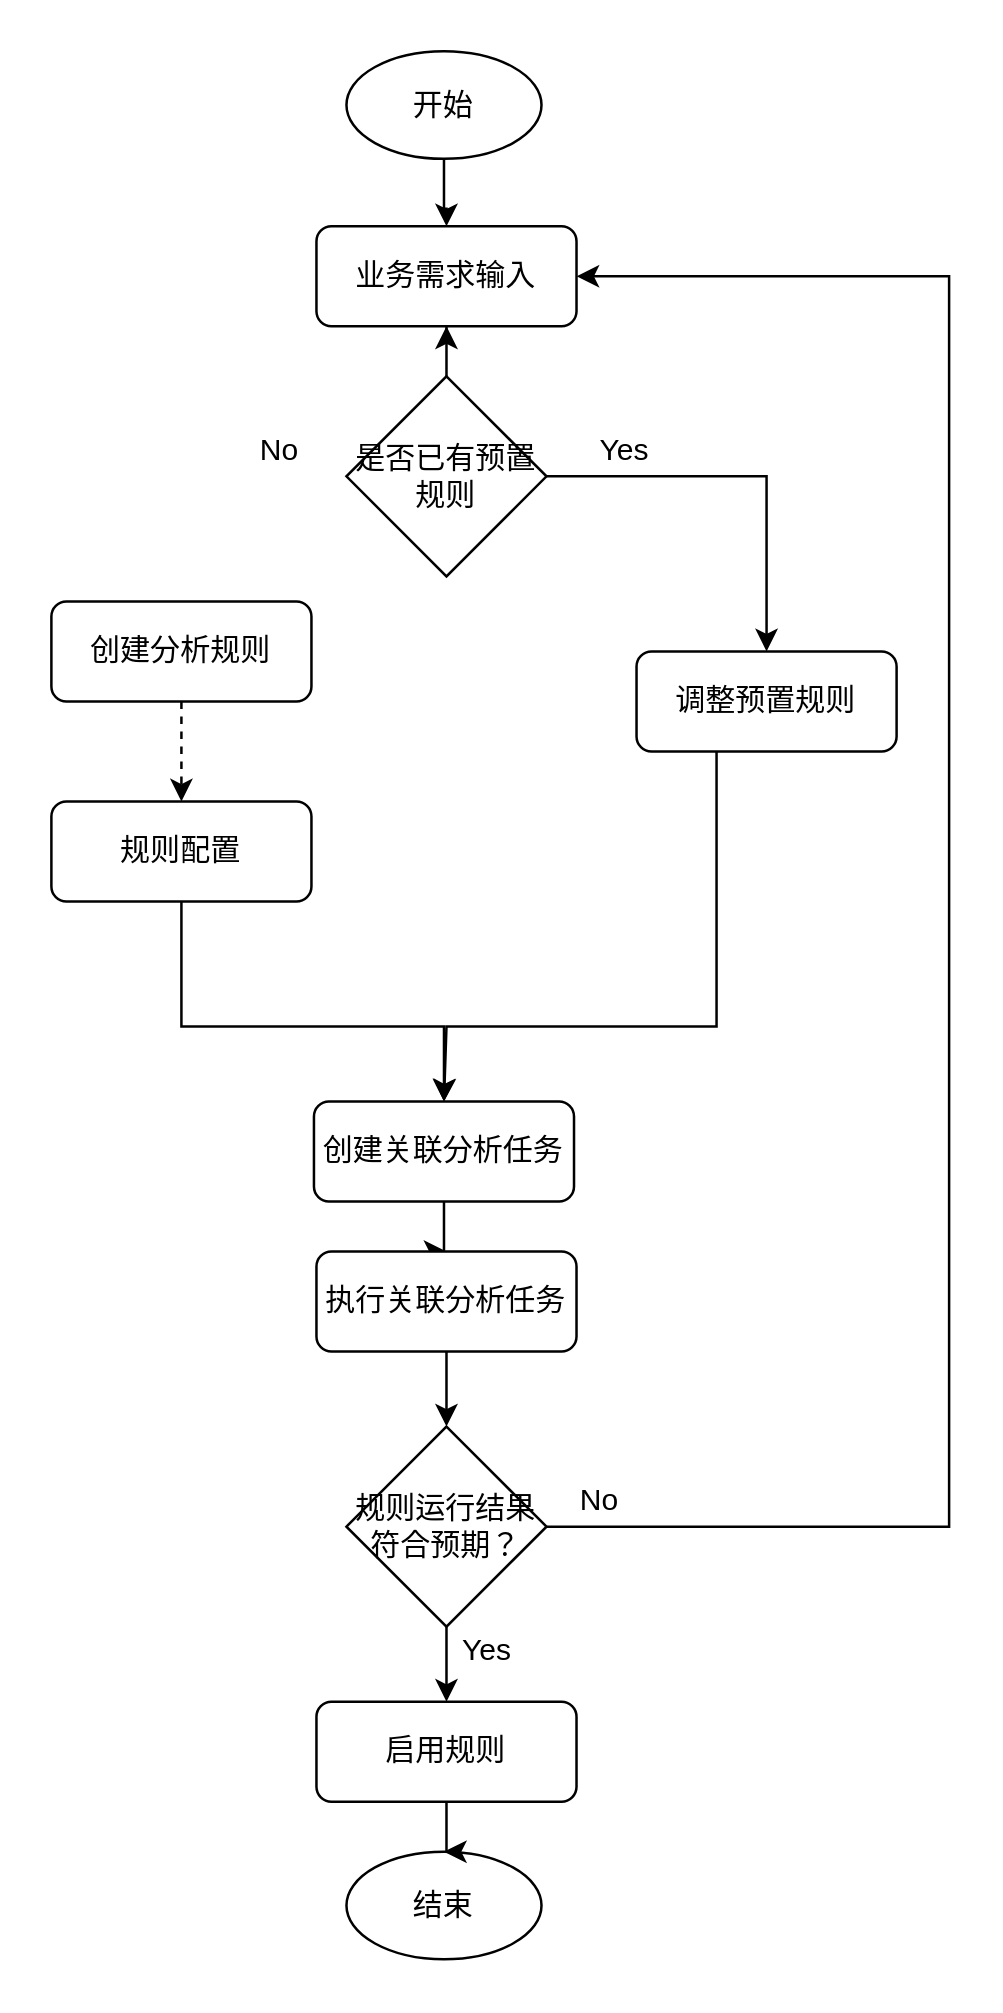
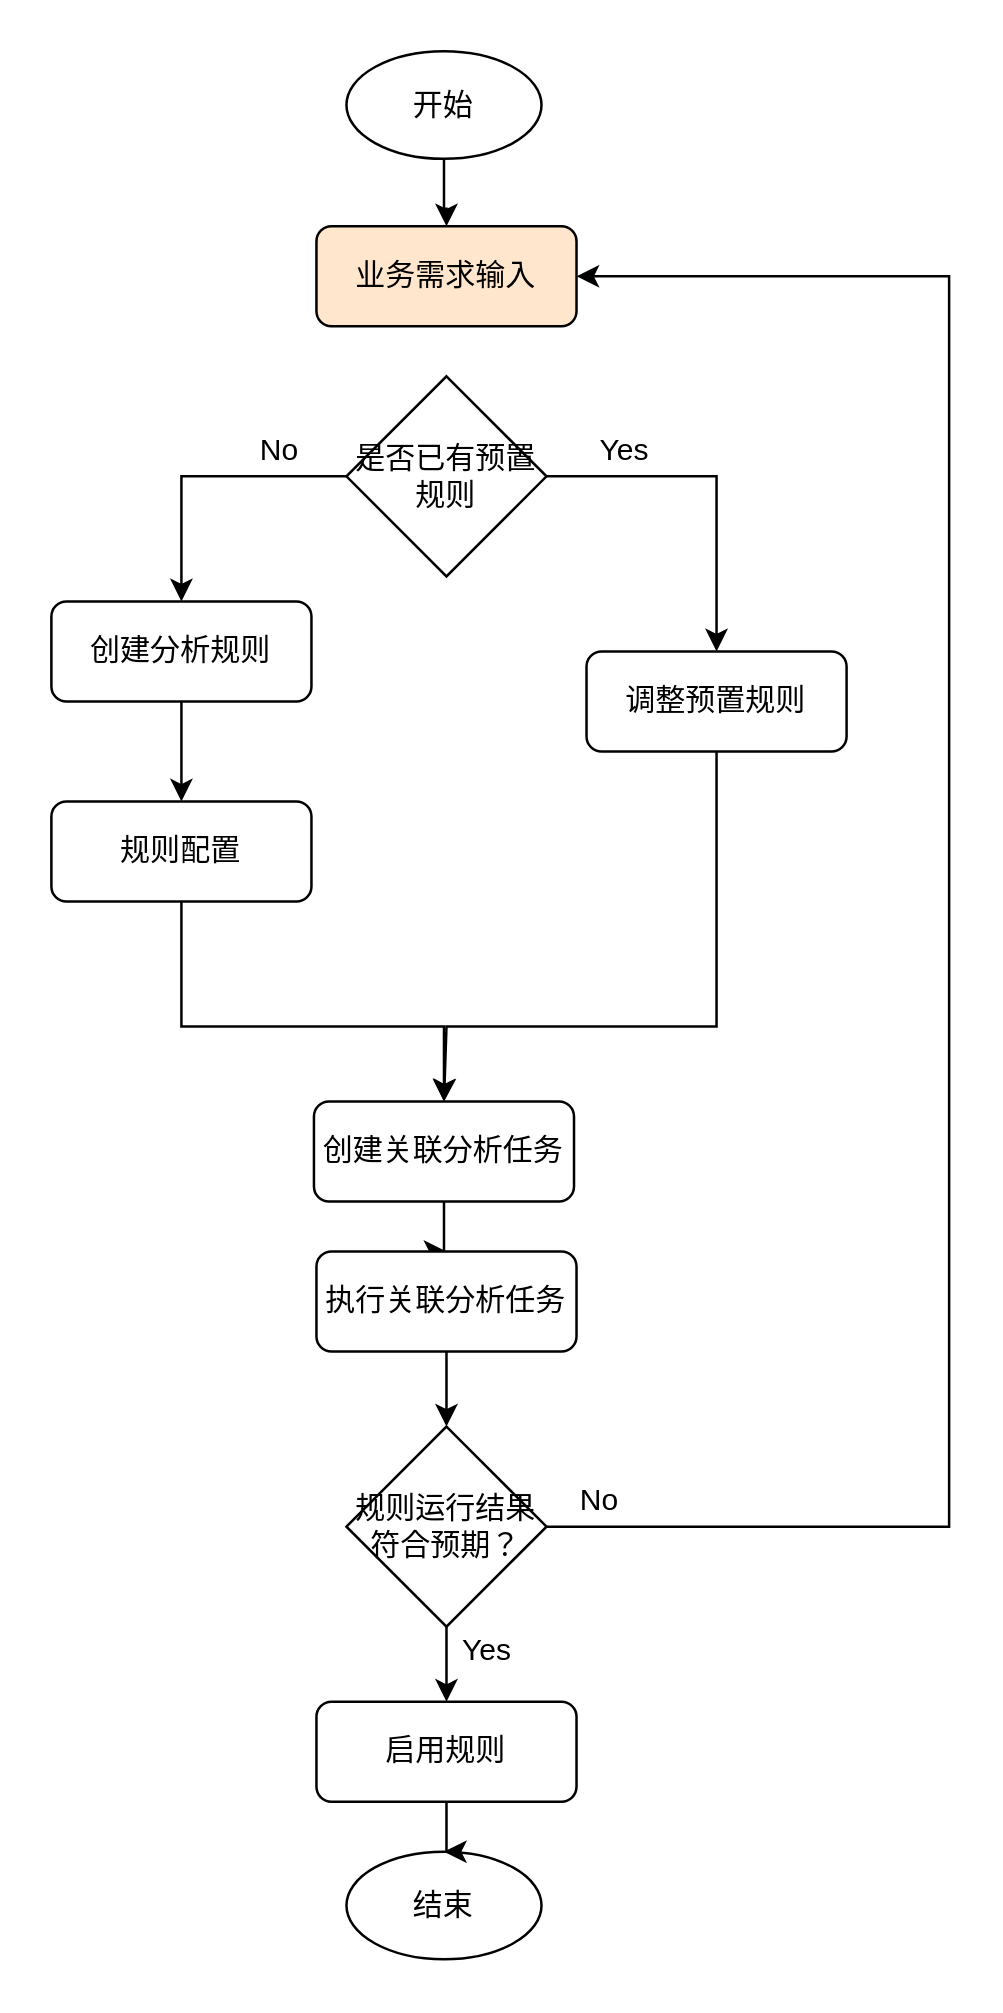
node "业务需求输入": fillcolor #ffffff -> #ffe6cc
edge "是否已有预置规则" -> "业务需求输入": now "是否已有预置规则" -> "创建分析规则"
node "调整预置规则": moved (766, 701) -> (716, 701)
edge "创建分析规则" -> "规则配置": style dashed -> solid
